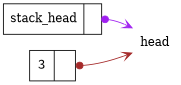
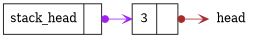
edge "stack_head" -- "head": now "stack_head" -- "3"
